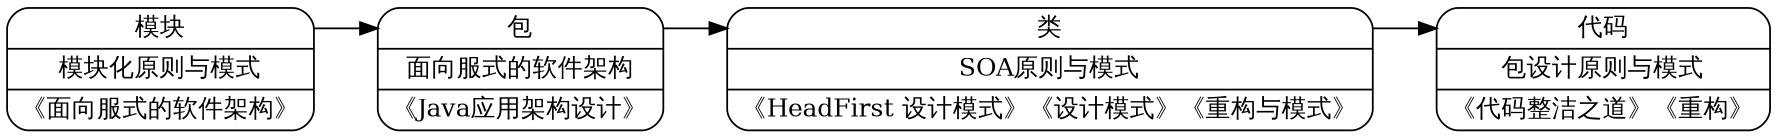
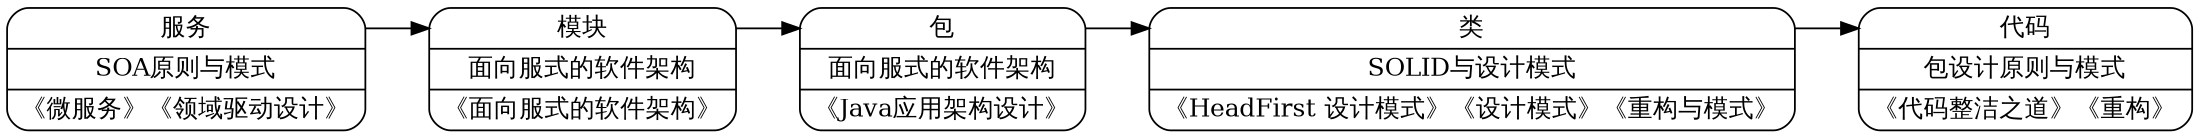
node "模块": text "模块化原则与模式" -> "面向服式的软件架构"
node "类": text "SOA原则与模式" -> "SOLID与设计模式"
node "服务": added
